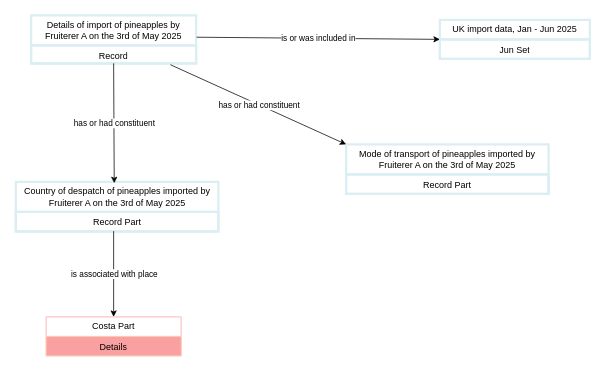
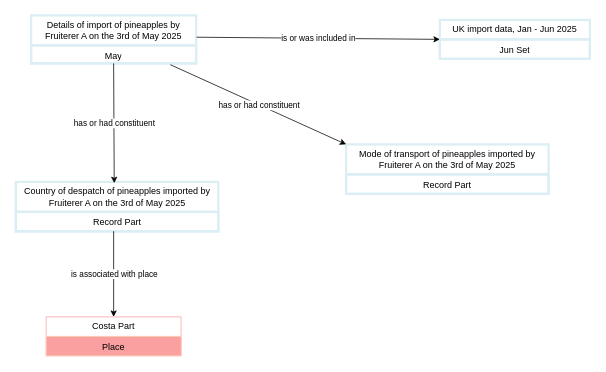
node "Record": label "Record" -> "May"
node "Details": label "Details" -> "Place"
